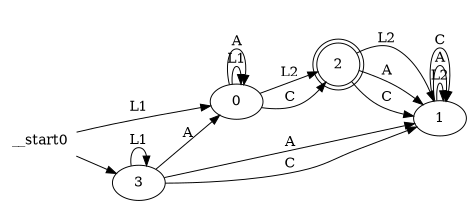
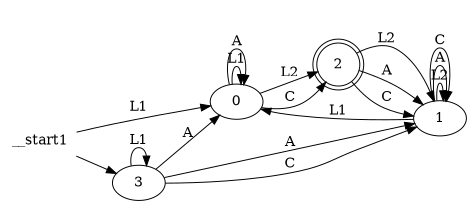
edge "1" -> "0": added, label "L1"
node "__start0": label "__start0" -> "__start1"
